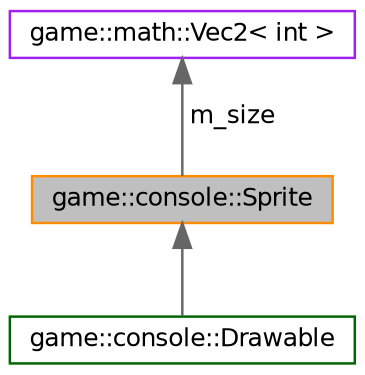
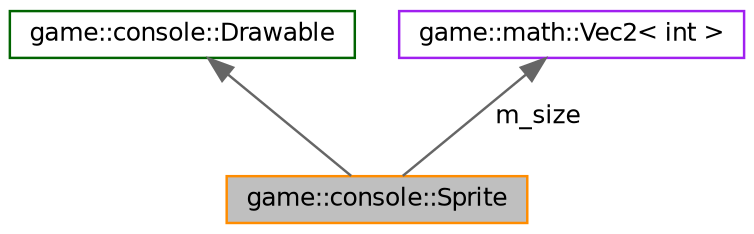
edge "game::console::Drawable" -> "game::console::Sprite": reversed
